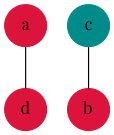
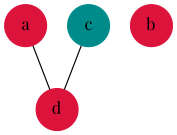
edge "c" -- "b": now "c" -- "d"
